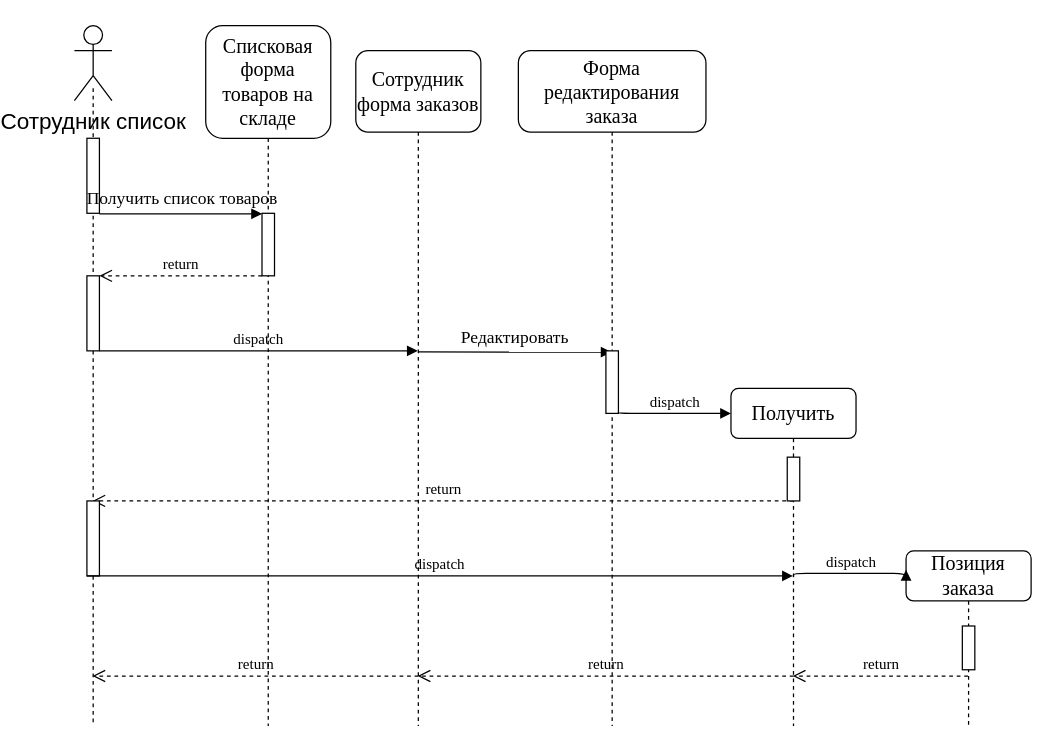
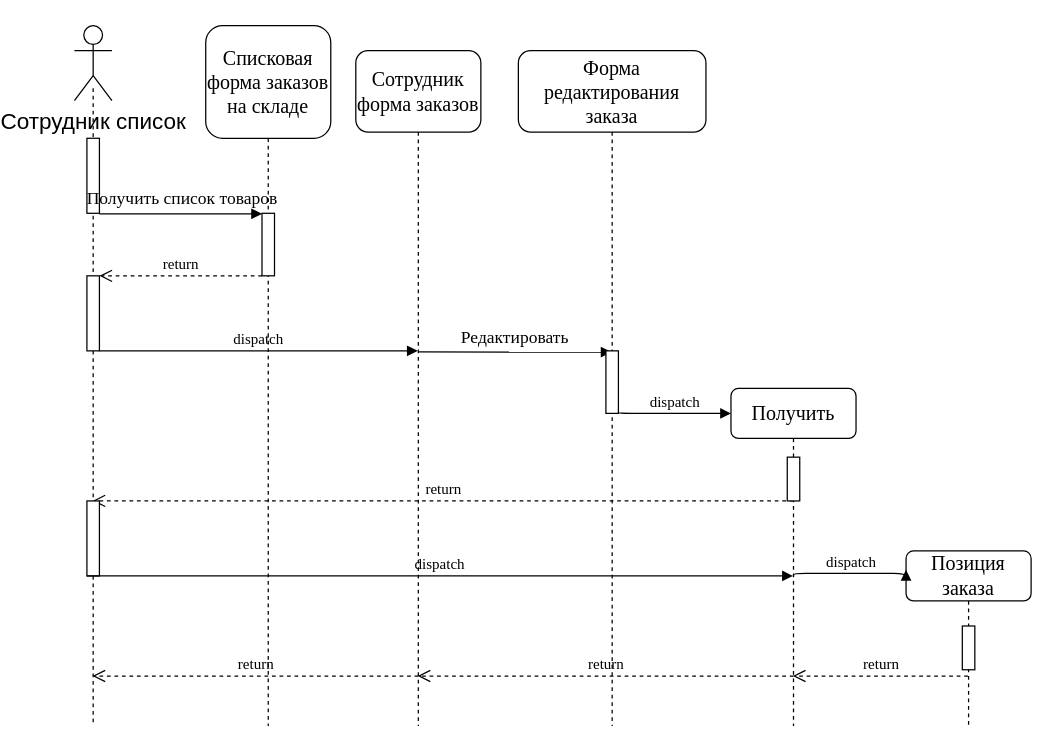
node "Списковая форма товаров на складе": label "Списковая форма товаров на складе" -> "Списковая форма заказов на складе"
